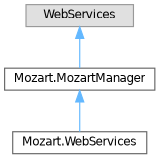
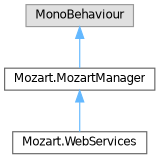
node "WebServices": label "WebServices" -> "MonoBehaviour"
